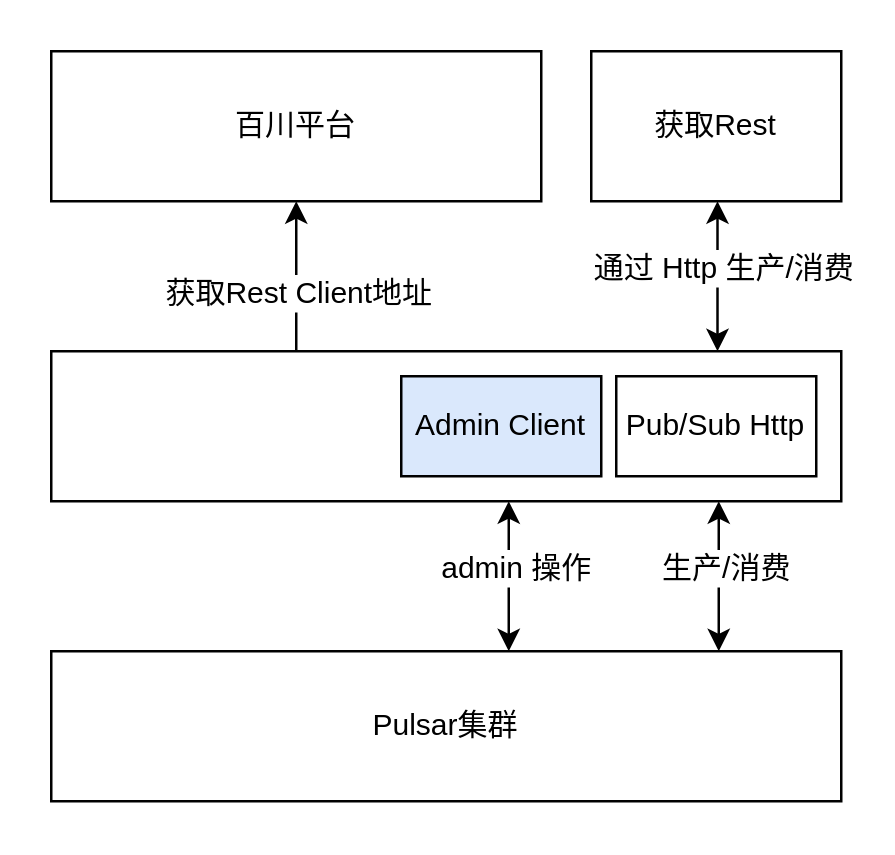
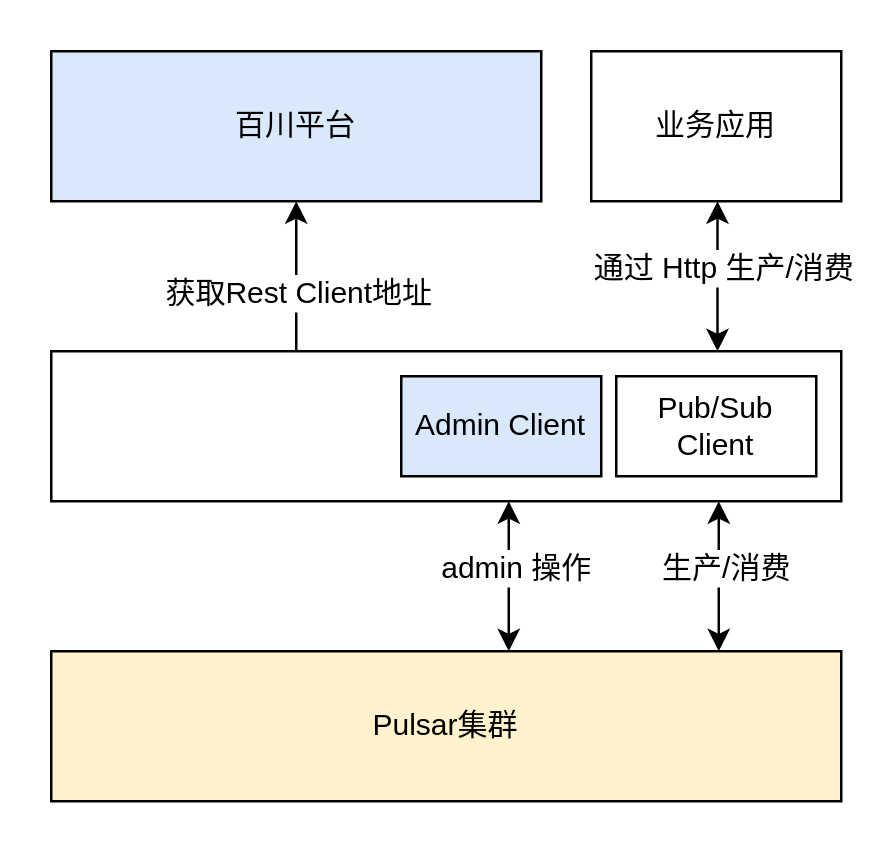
node "百川平台": fillcolor #ffffff -> #dae8fc
node "获取Rest": label "获取Rest" -> "业务应用"
node "Pub/Sub Http": label "Pub/Sub Http" -> "Pub/Sub Client"
node "Pulsar集群": fillcolor #ffffff -> #fff2cc
